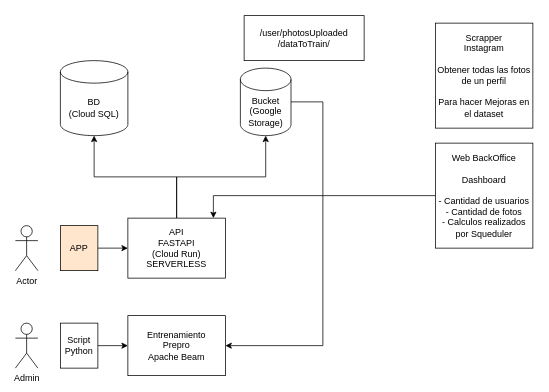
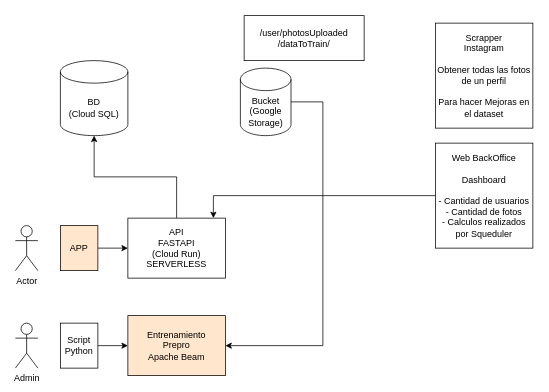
edge "API FASTAPI (Cloud Run) SERVERLESS" -> "Bucket (Google Storage)": removed
node "Entrenamiento Prepro Apache Beam": fillcolor #ffffff -> #ffe6cc
